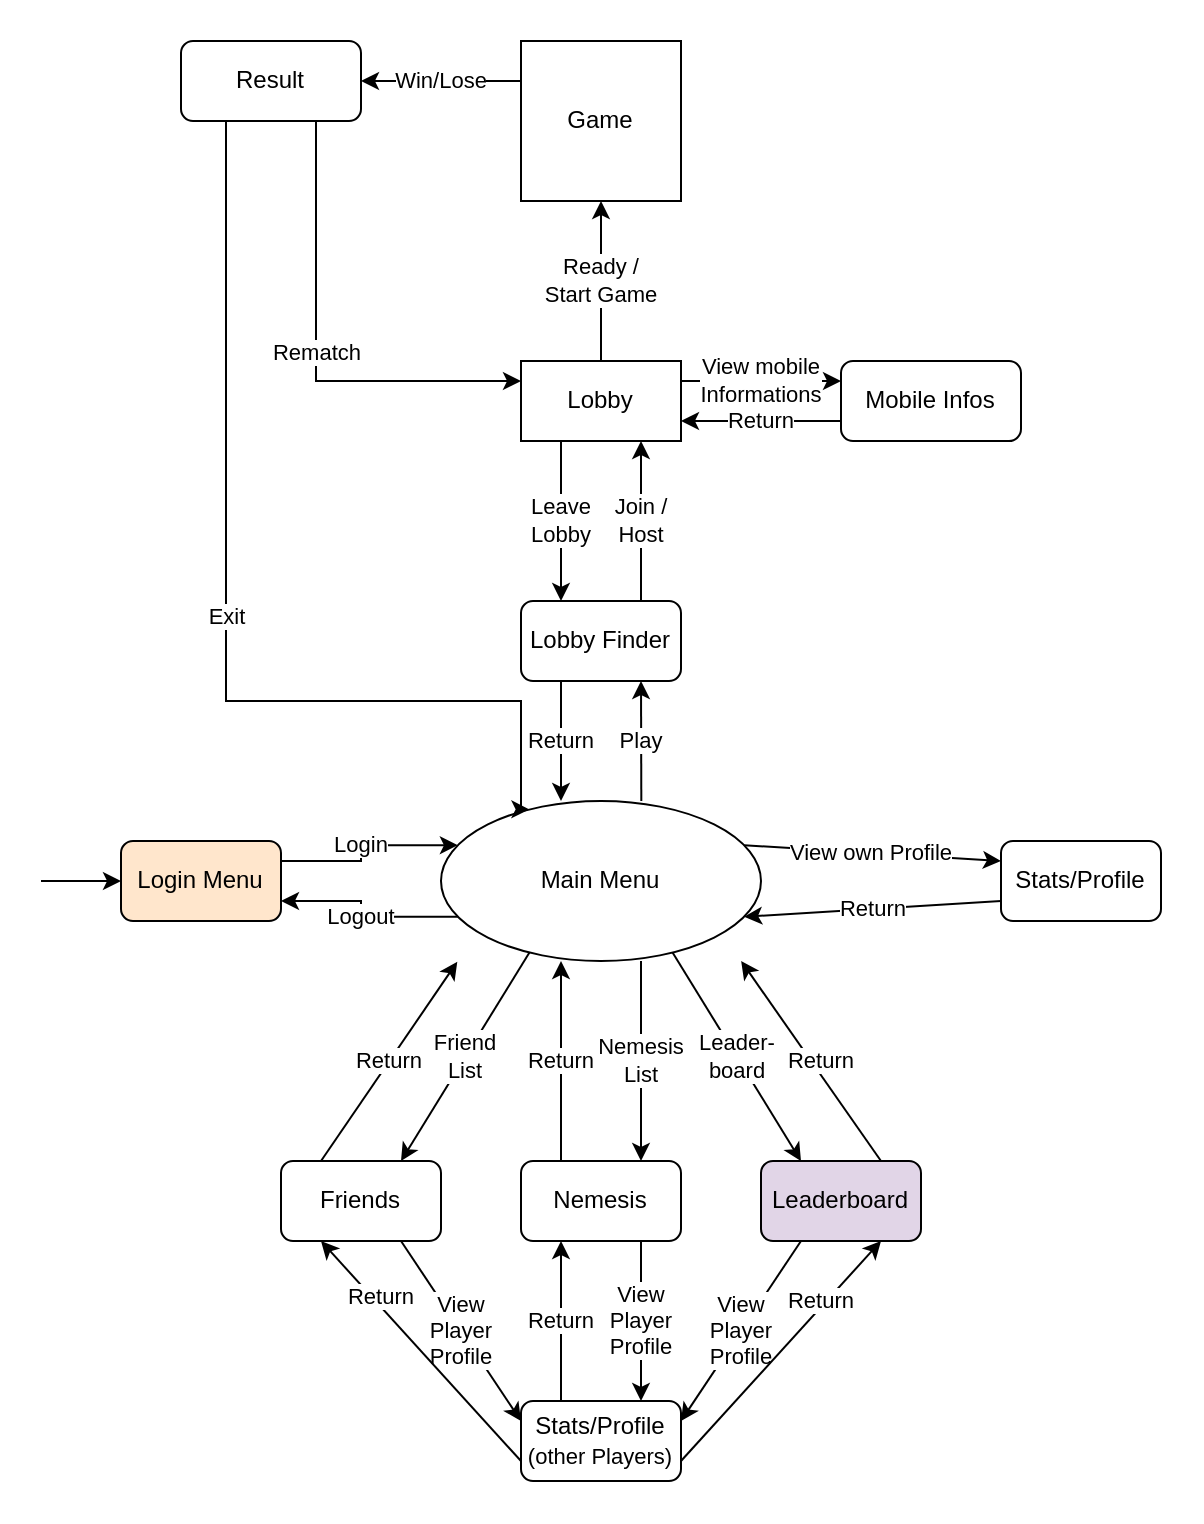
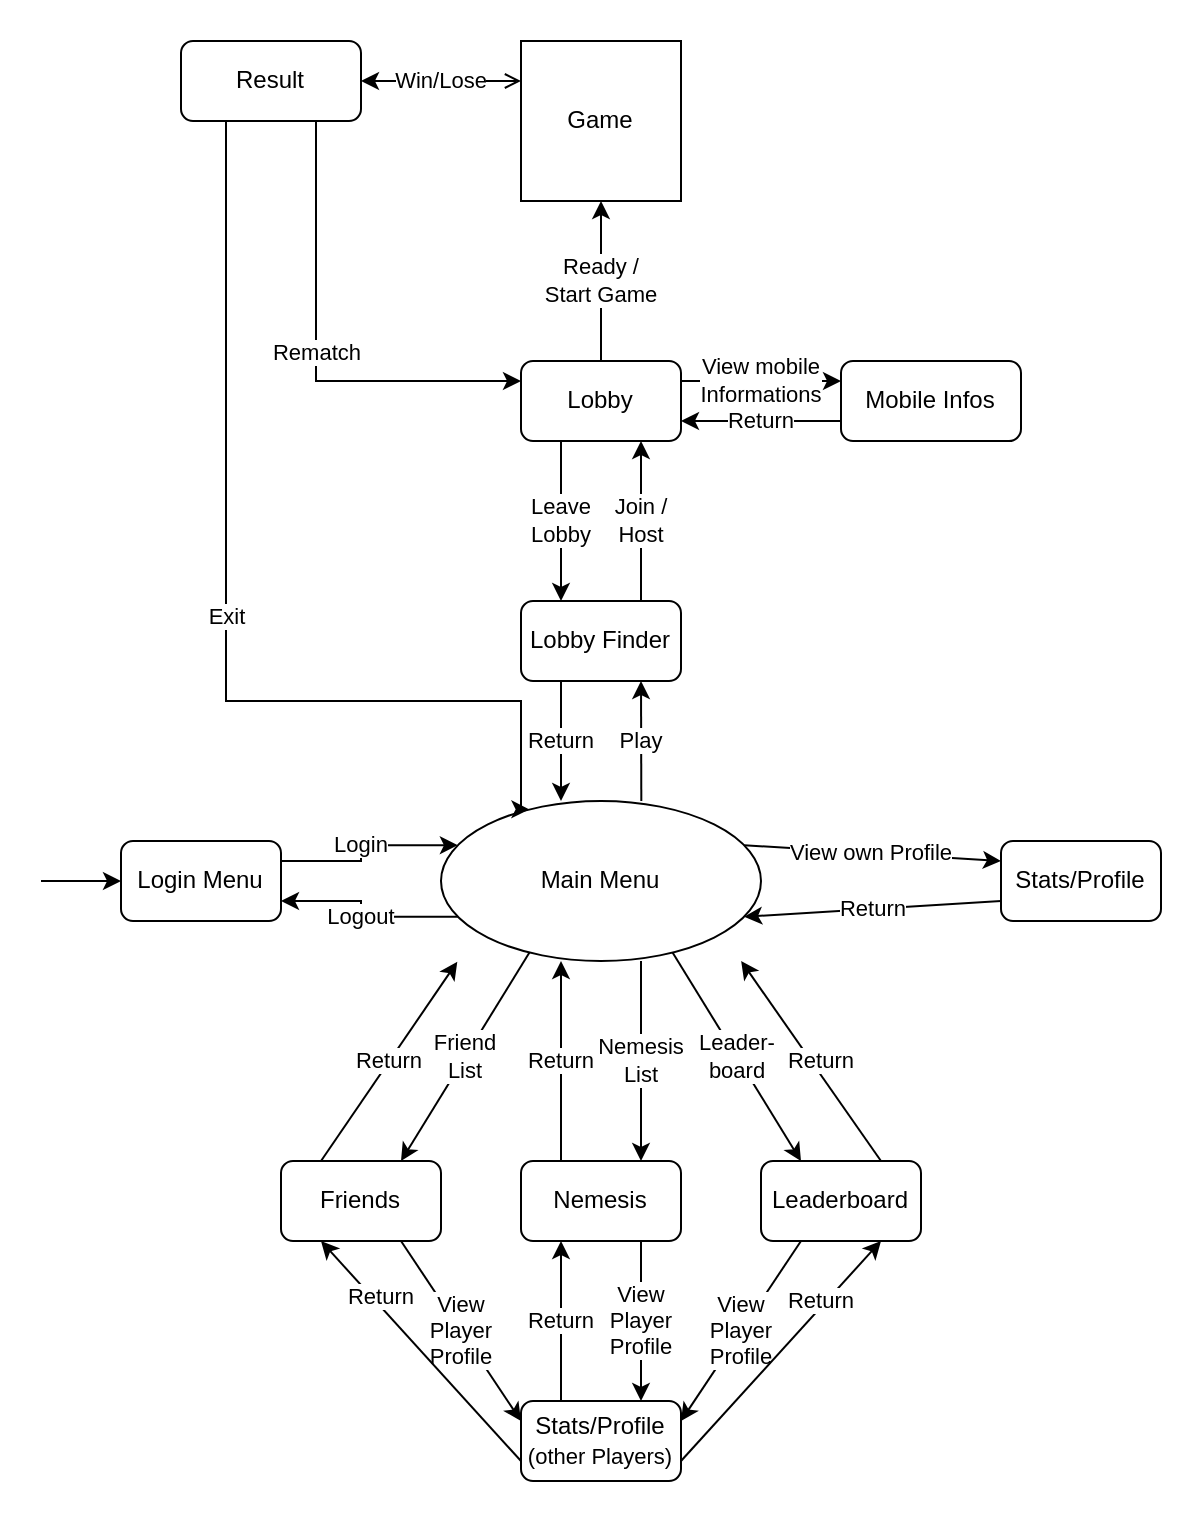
edge "Game" -> "Result": arrowhead none -> open
node "Lobby": shape rectangle -> rounded rectangle
node "Login Menu": fillcolor #ffe6cc -> #ffffff
node "Leaderboard": fillcolor #e1d5e7 -> #ffffff
